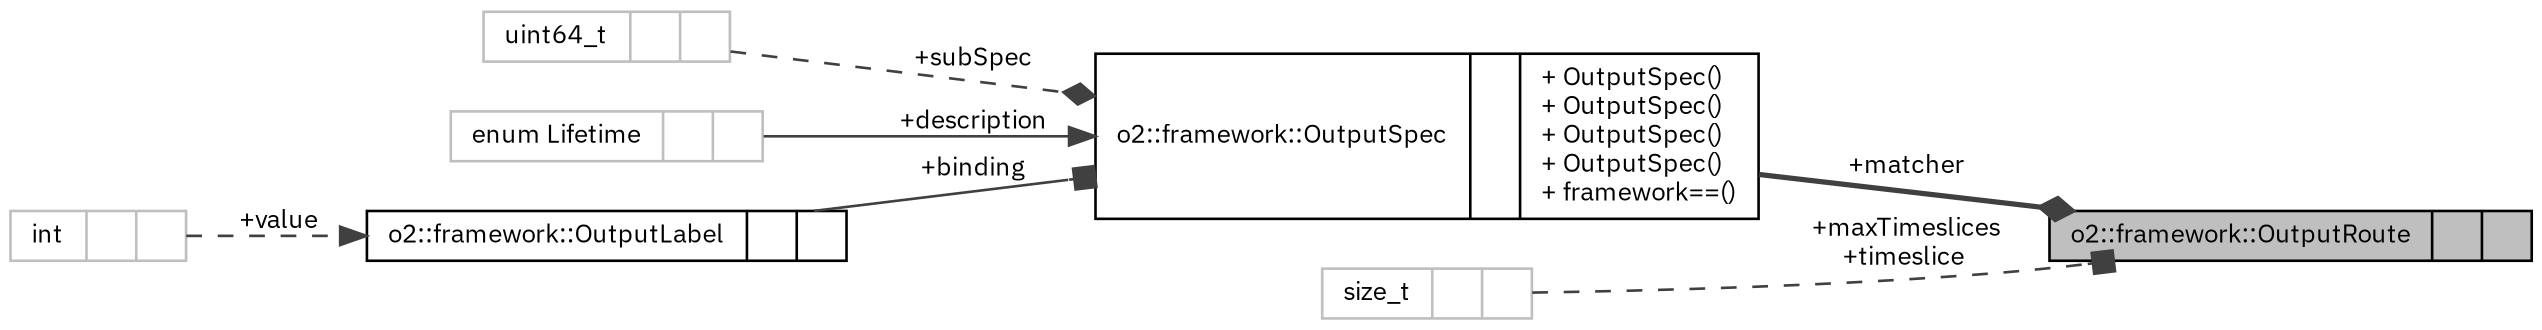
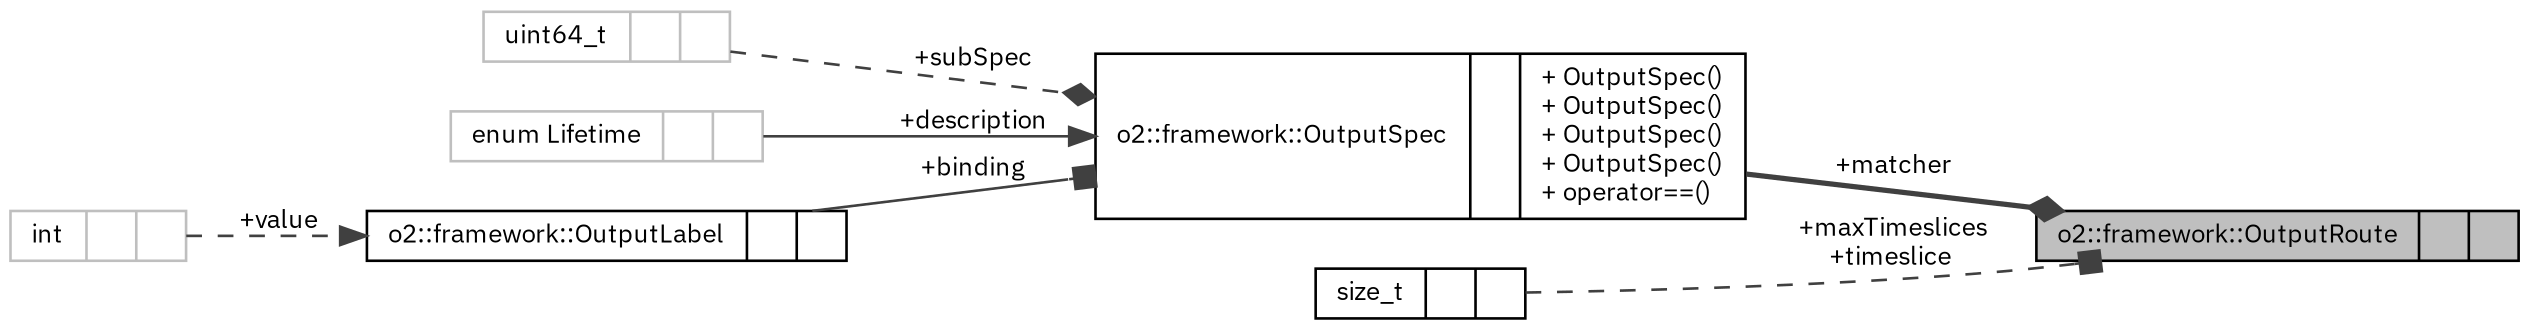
node "o2::framework::OutputSpec": text "+ framework==()" -> "+ operator==()"
node "size_t": color grey75 -> black
